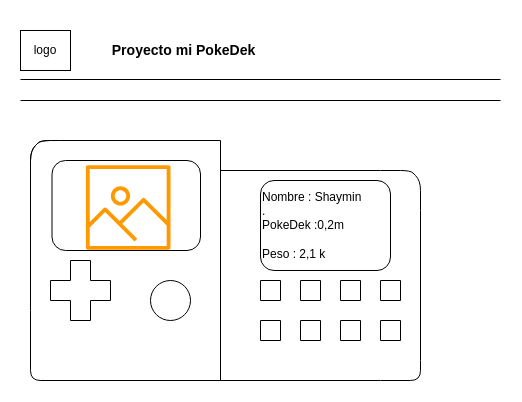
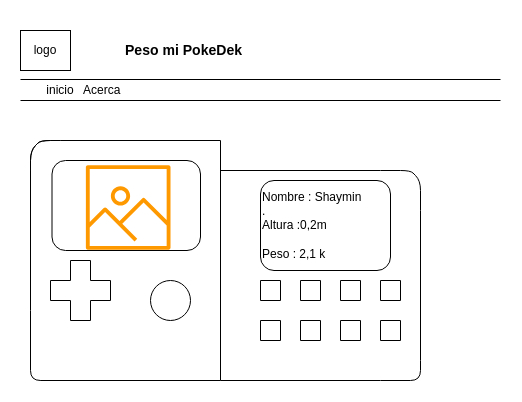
node "Proyecto mi PokeDek": label "Proyecto mi PokeDek" -> "Peso mi PokeDek"
node "inicio": added
node "Acerca": added
node "Nombre : Shaymin . PokeDek :0,2m Peso : 2,1 k": label "Nombre : Shaymin . PokeDek :0,2m Peso : 2,1 k" -> "Nombre : Shaymin . Altura :0,2m Peso : 2,1 k"
